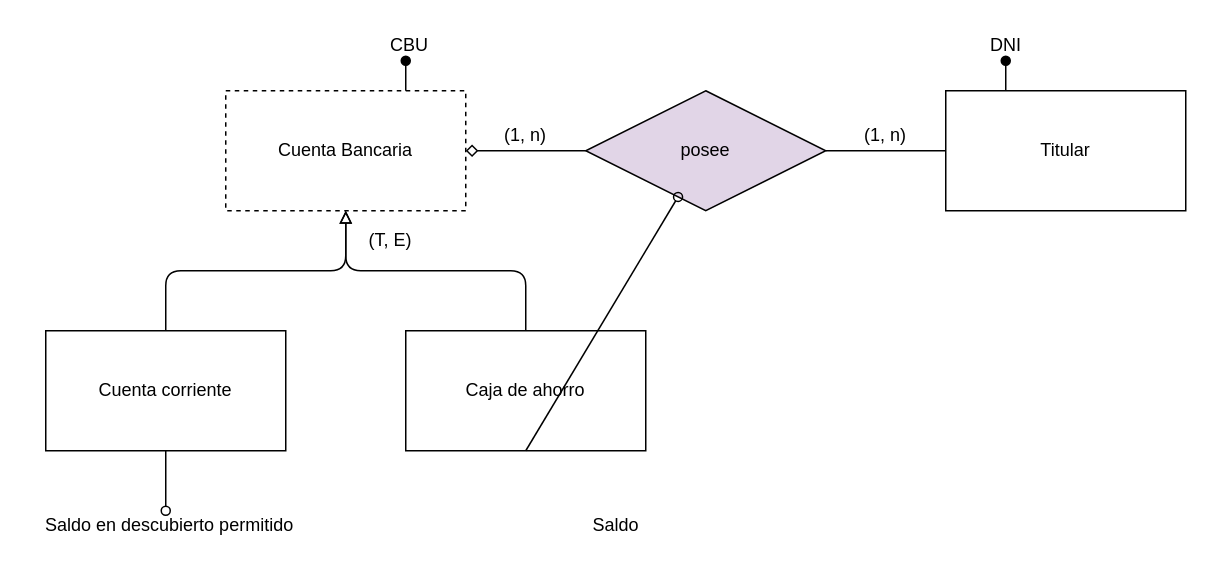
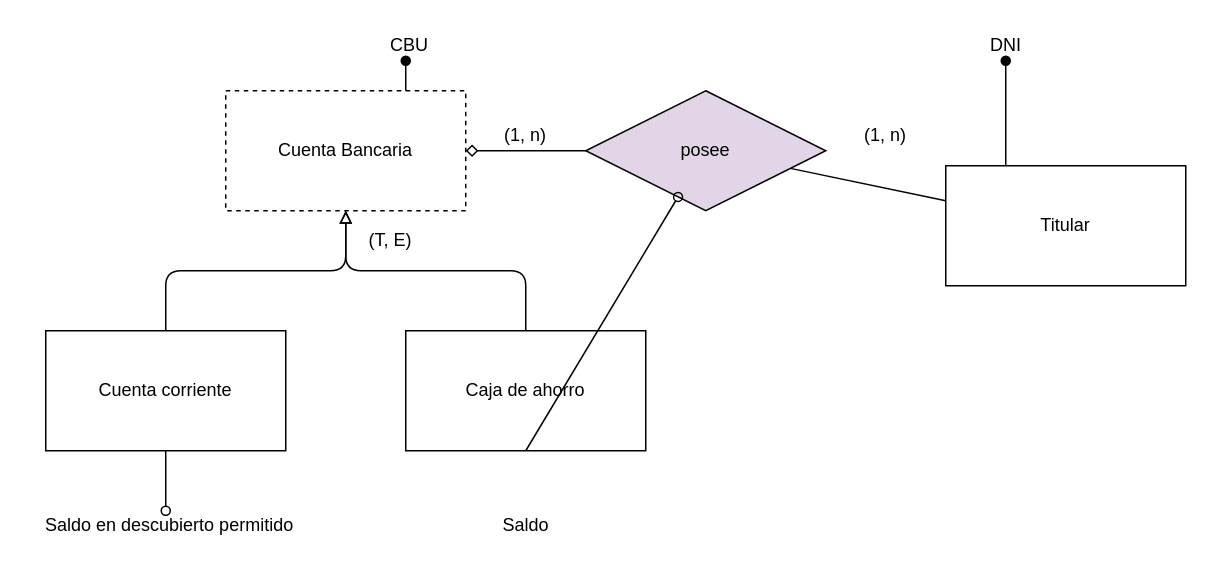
node "Titular": moved (1066, 151) -> (1066, 226)
node "Saldo": moved (616, 526) -> (526, 526)
